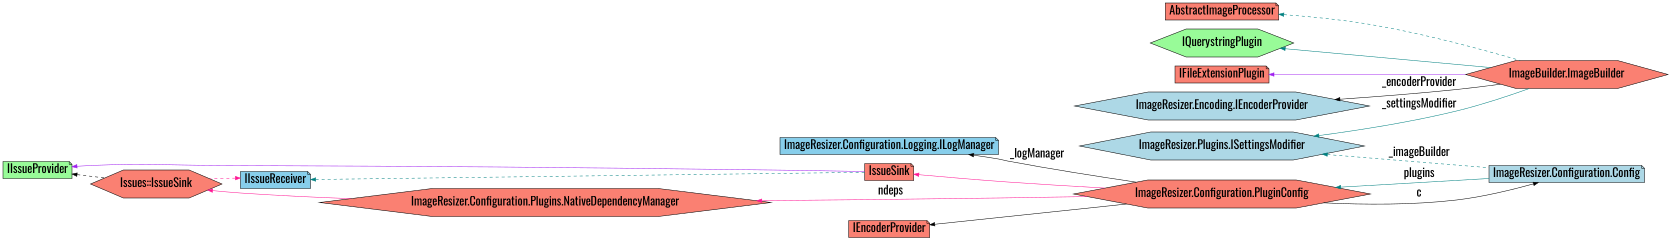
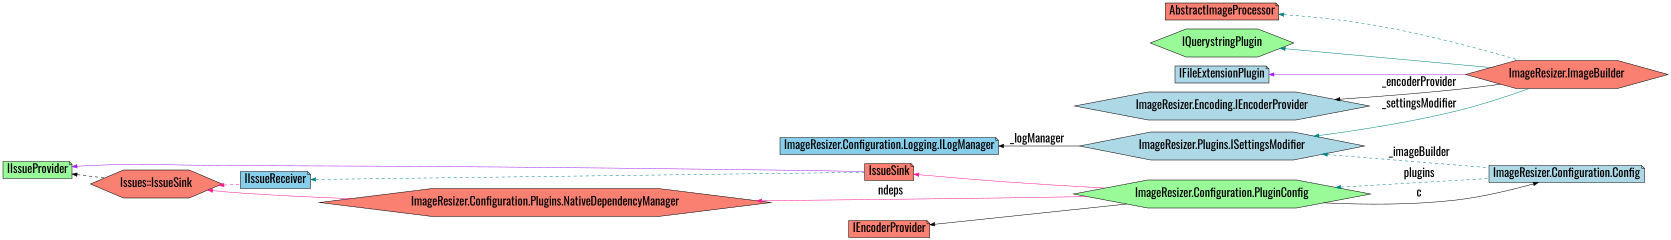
node "IFileExtensionPlugin": fillcolor salmon -> lightblue
node "ImageBuilder.ImageBuilder": label "ImageBuilder.ImageBuilder" -> "ImageResizer.ImageBuilder"
edge "ImageResizer.Configuration.PluginConfig" -> "ImageResizer.Configuration.Logging.ILogManager": now "ImageResizer.Plugins.ISettingsModifier" -> "ImageResizer.Configuration.Logging.ILogManager"
edge "Issues::IssueSink" -> "IIssueReceiver": reversed
edge "ImageResizer.Configuration.Config" -> "ImageResizer.Configuration.PluginConfig": style solid -> dashed
node "ImageResizer.Configuration.PluginConfig": fillcolor salmon -> palegreen
